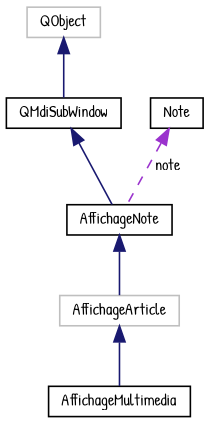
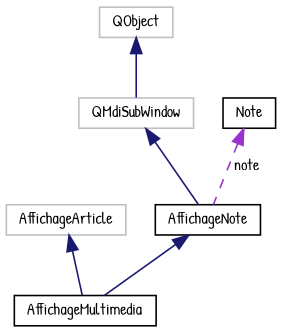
node "QMdiSubWindow": color black -> grey75
edge "AffichageArticle" -> "AffichageNote": now "AffichageMultimedia" -> "AffichageNote"
